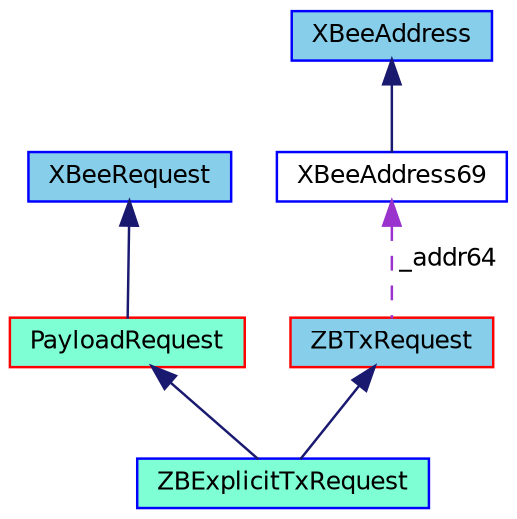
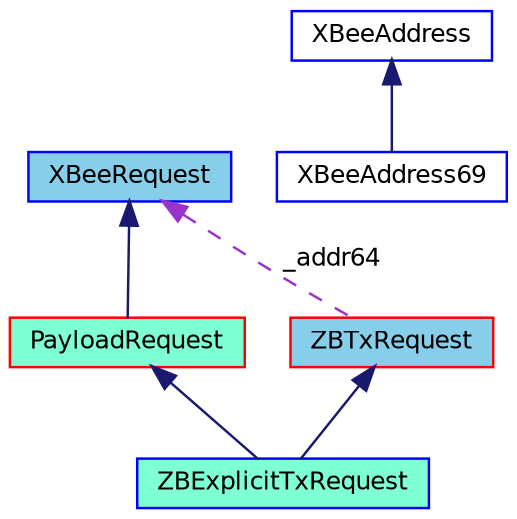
node "XBeeAddress": fillcolor skyblue -> white
edge "ZBTxRequest" -> "XBeeAddress69": now "ZBTxRequest" -> "XBeeRequest"
